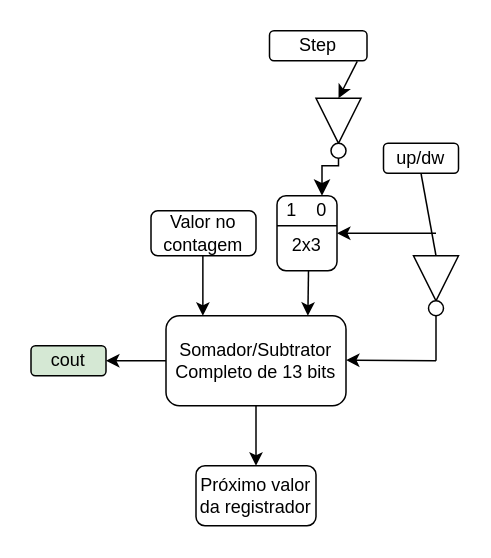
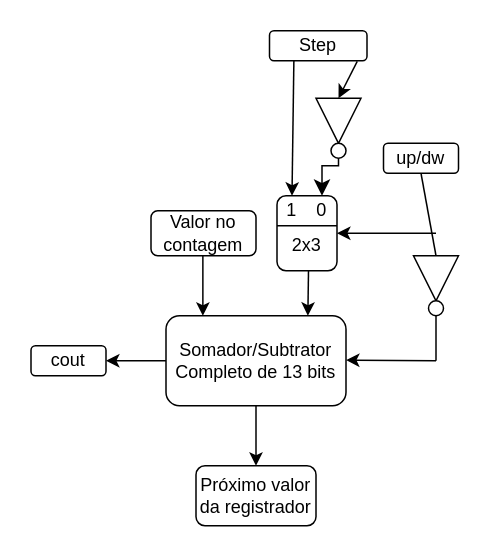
edge "Step" -> "1 0": added
node "cout": fillcolor #d5e8d4 -> #ffffff
